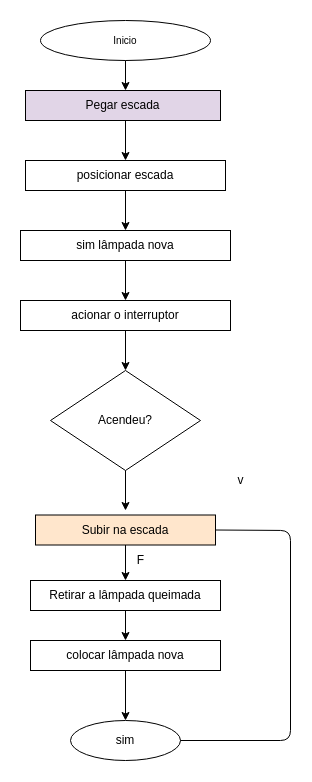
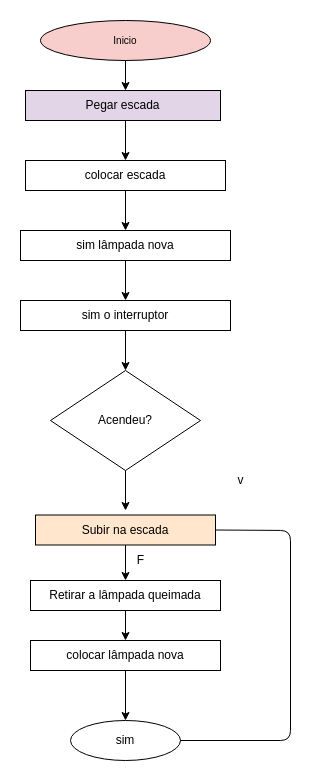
node "Inicio": fillcolor #ffffff -> #f8cecc
node "posicionar escada": label "posicionar escada" -> "colocar escada"
node "acionar o interruptor": label "acionar o interruptor" -> "sim o interruptor"
